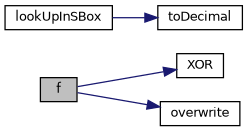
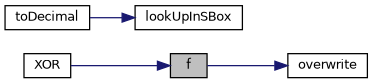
edge "lookUpInSBox" -> "toDecimal": reversed
edge "f" -> "XOR": reversed
